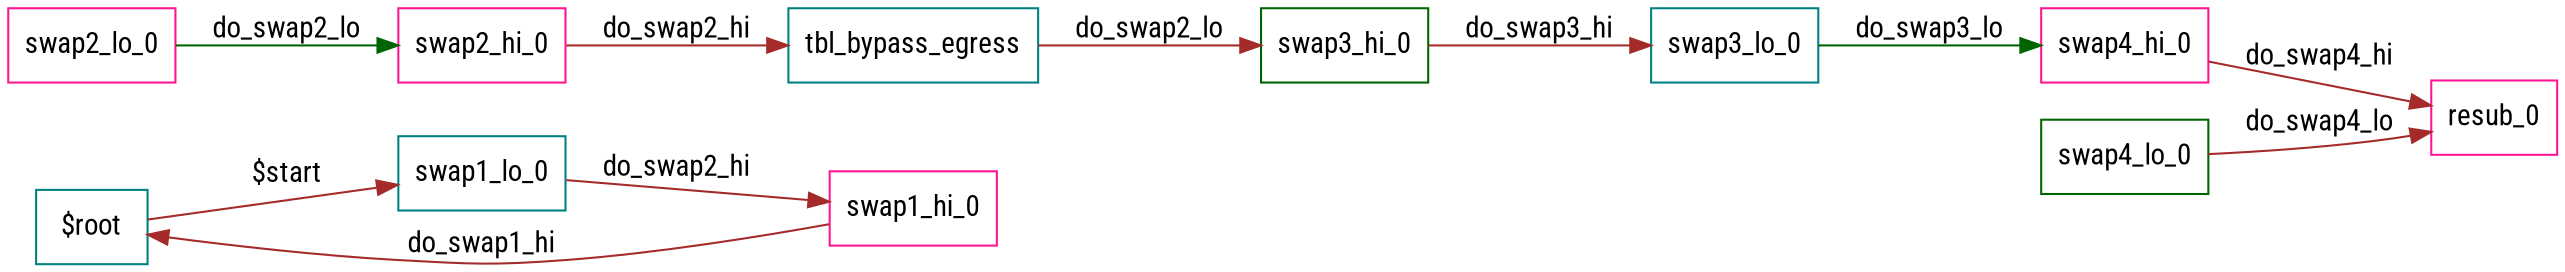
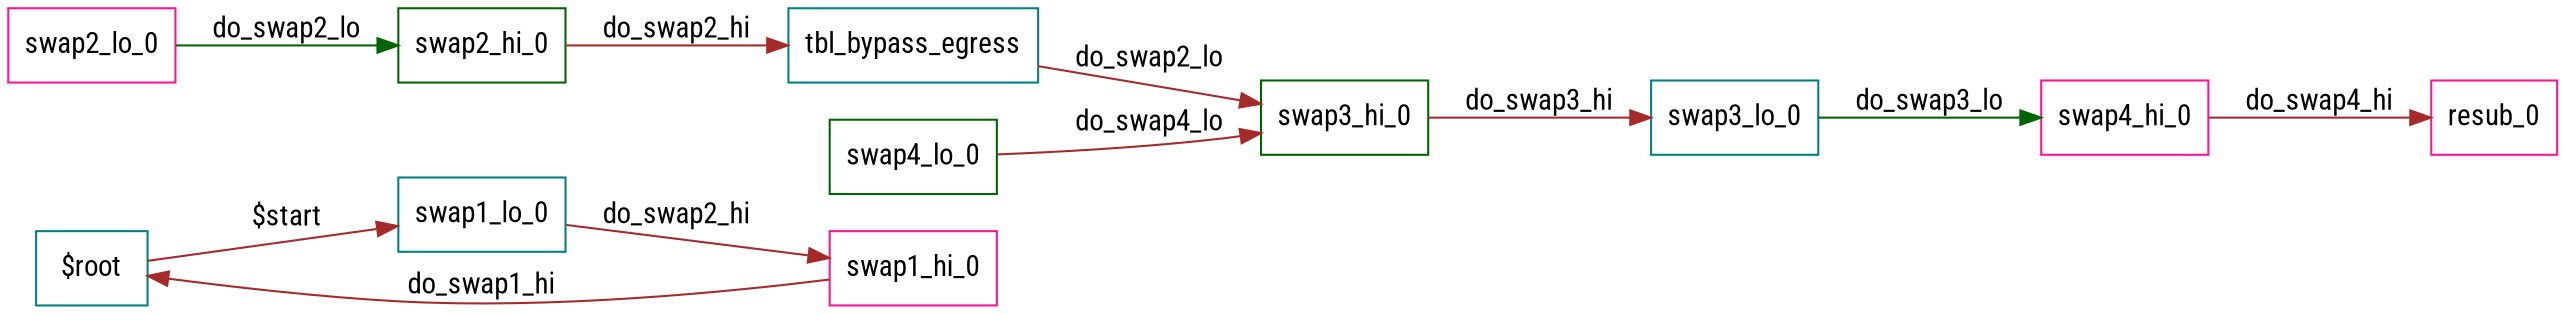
node "swap2_hi_0": color deeppink -> darkgreen
edge "swap4_lo_0" -> "resub_0": now "swap4_lo_0" -> "swap3_hi_0"
